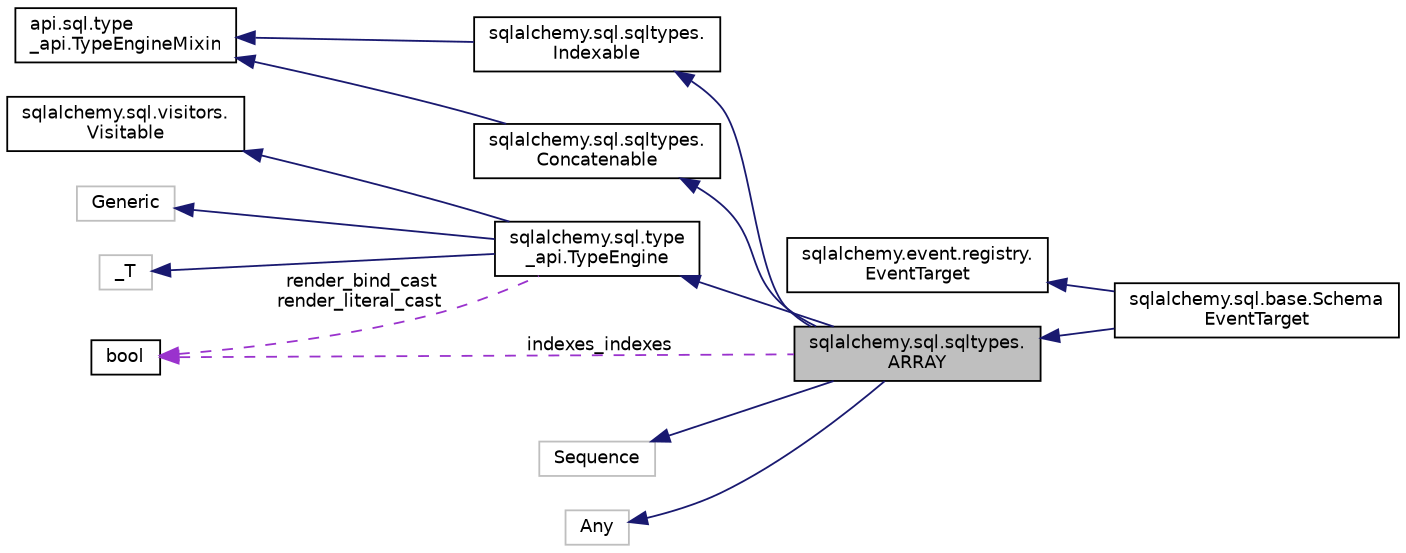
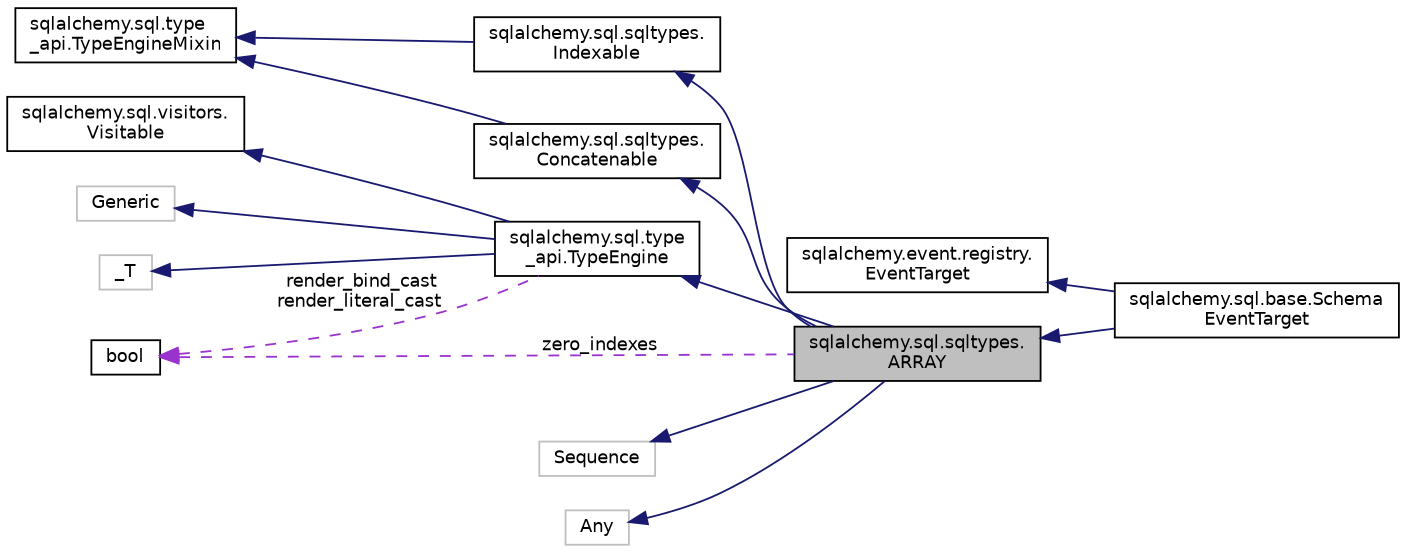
node "api.sql.type _api.TypeEngineMixin": label "api.sql.type _api.TypeEngineMixin" -> "sqlalchemy.sql.type _api.TypeEngineMixin"
edge "sqlalchemy.sql.sqltypes. ARRAY" -> "bool": label " indexes_indexes" -> " zero_indexes"
